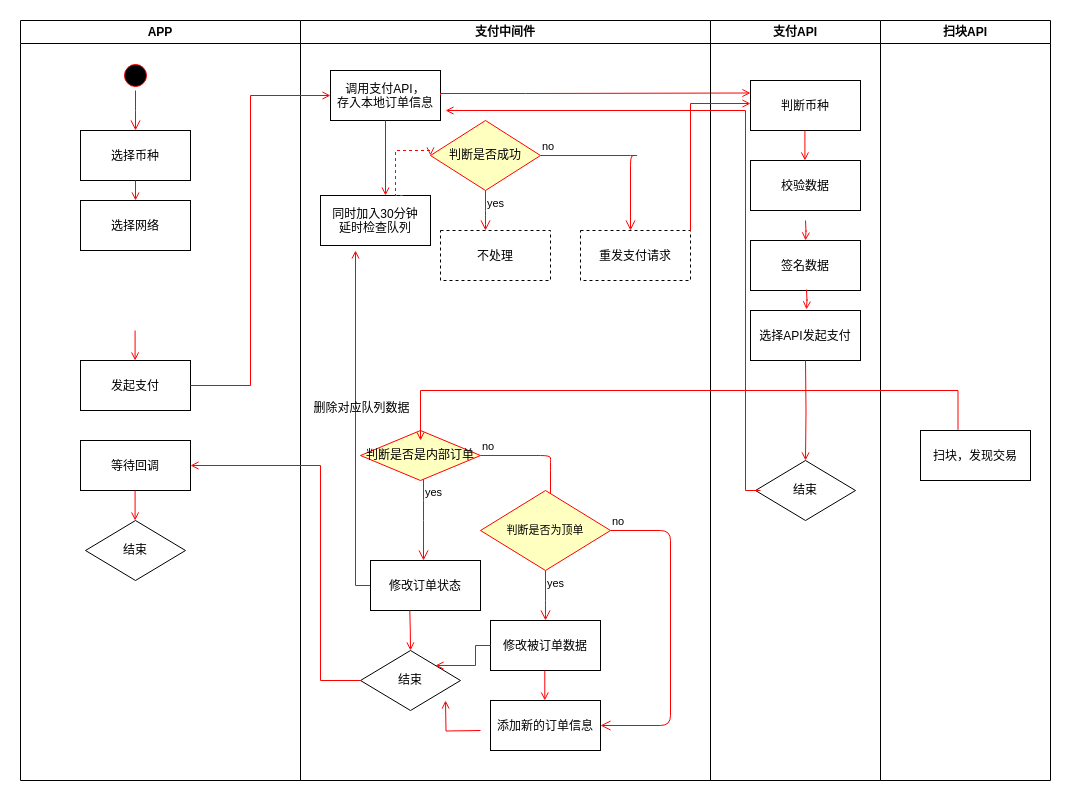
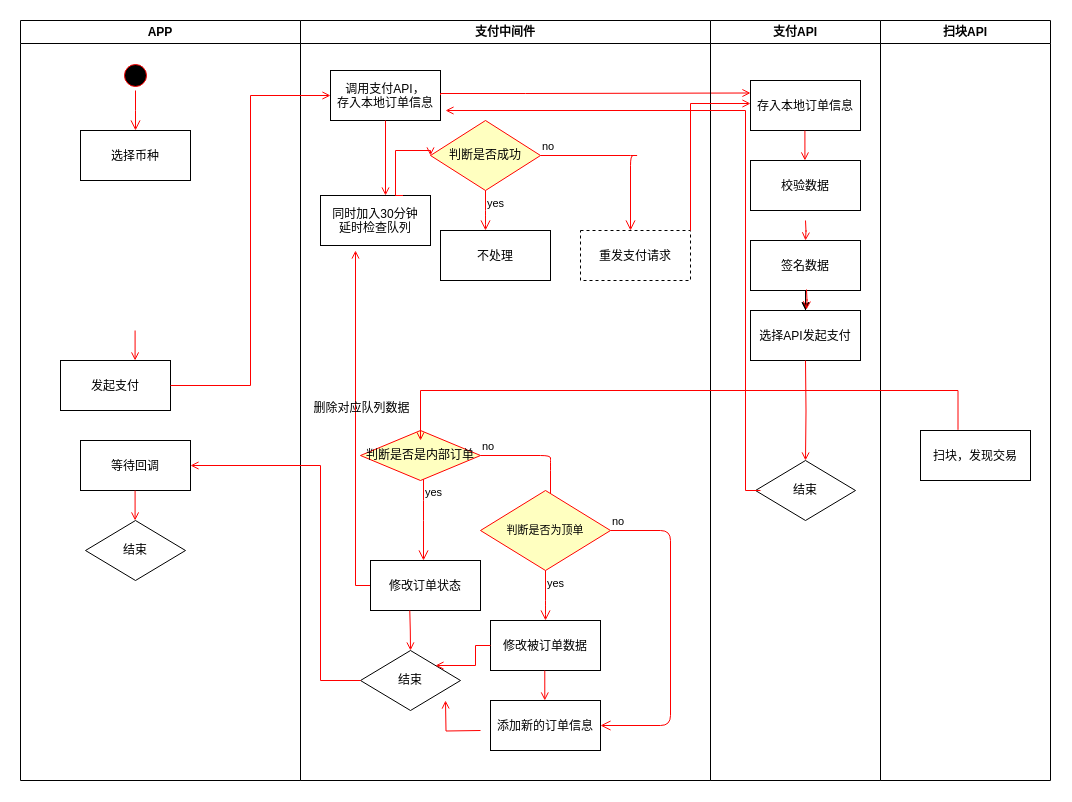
node "判断币种": label "判断币种" -> "存入本地订单信息"
edge "同时加入30分钟 延时检查队列" -> "判断是否成功": style dashed -> solid
edge "选择币种" -> "选择网络": removed
node "选择网络": removed
node "不处理": style dashed -> solid
edge "签名数据" -> "选择API发起支付": added
node "发起支付": moved (136, 386) -> (116, 386)
